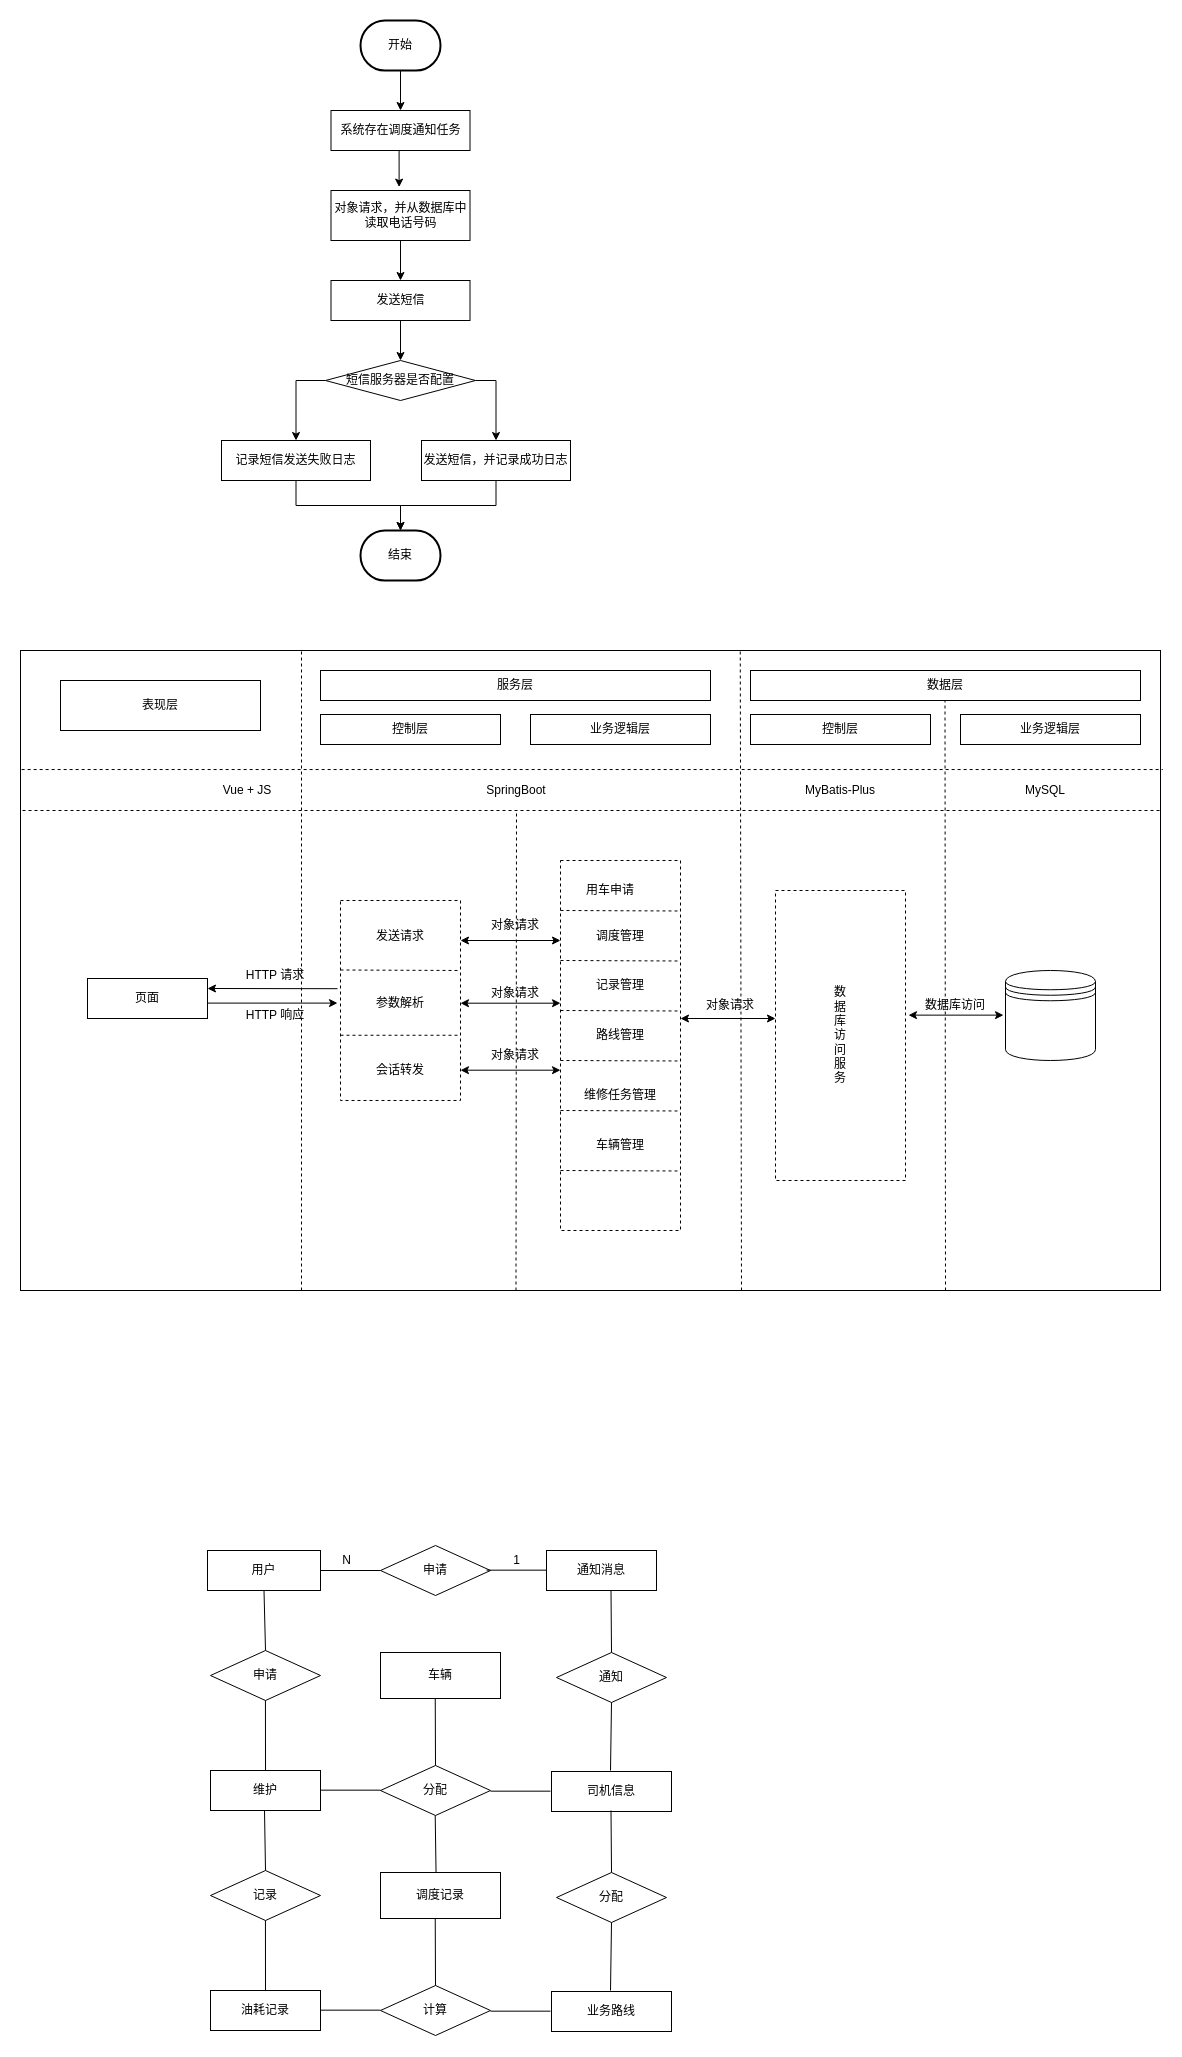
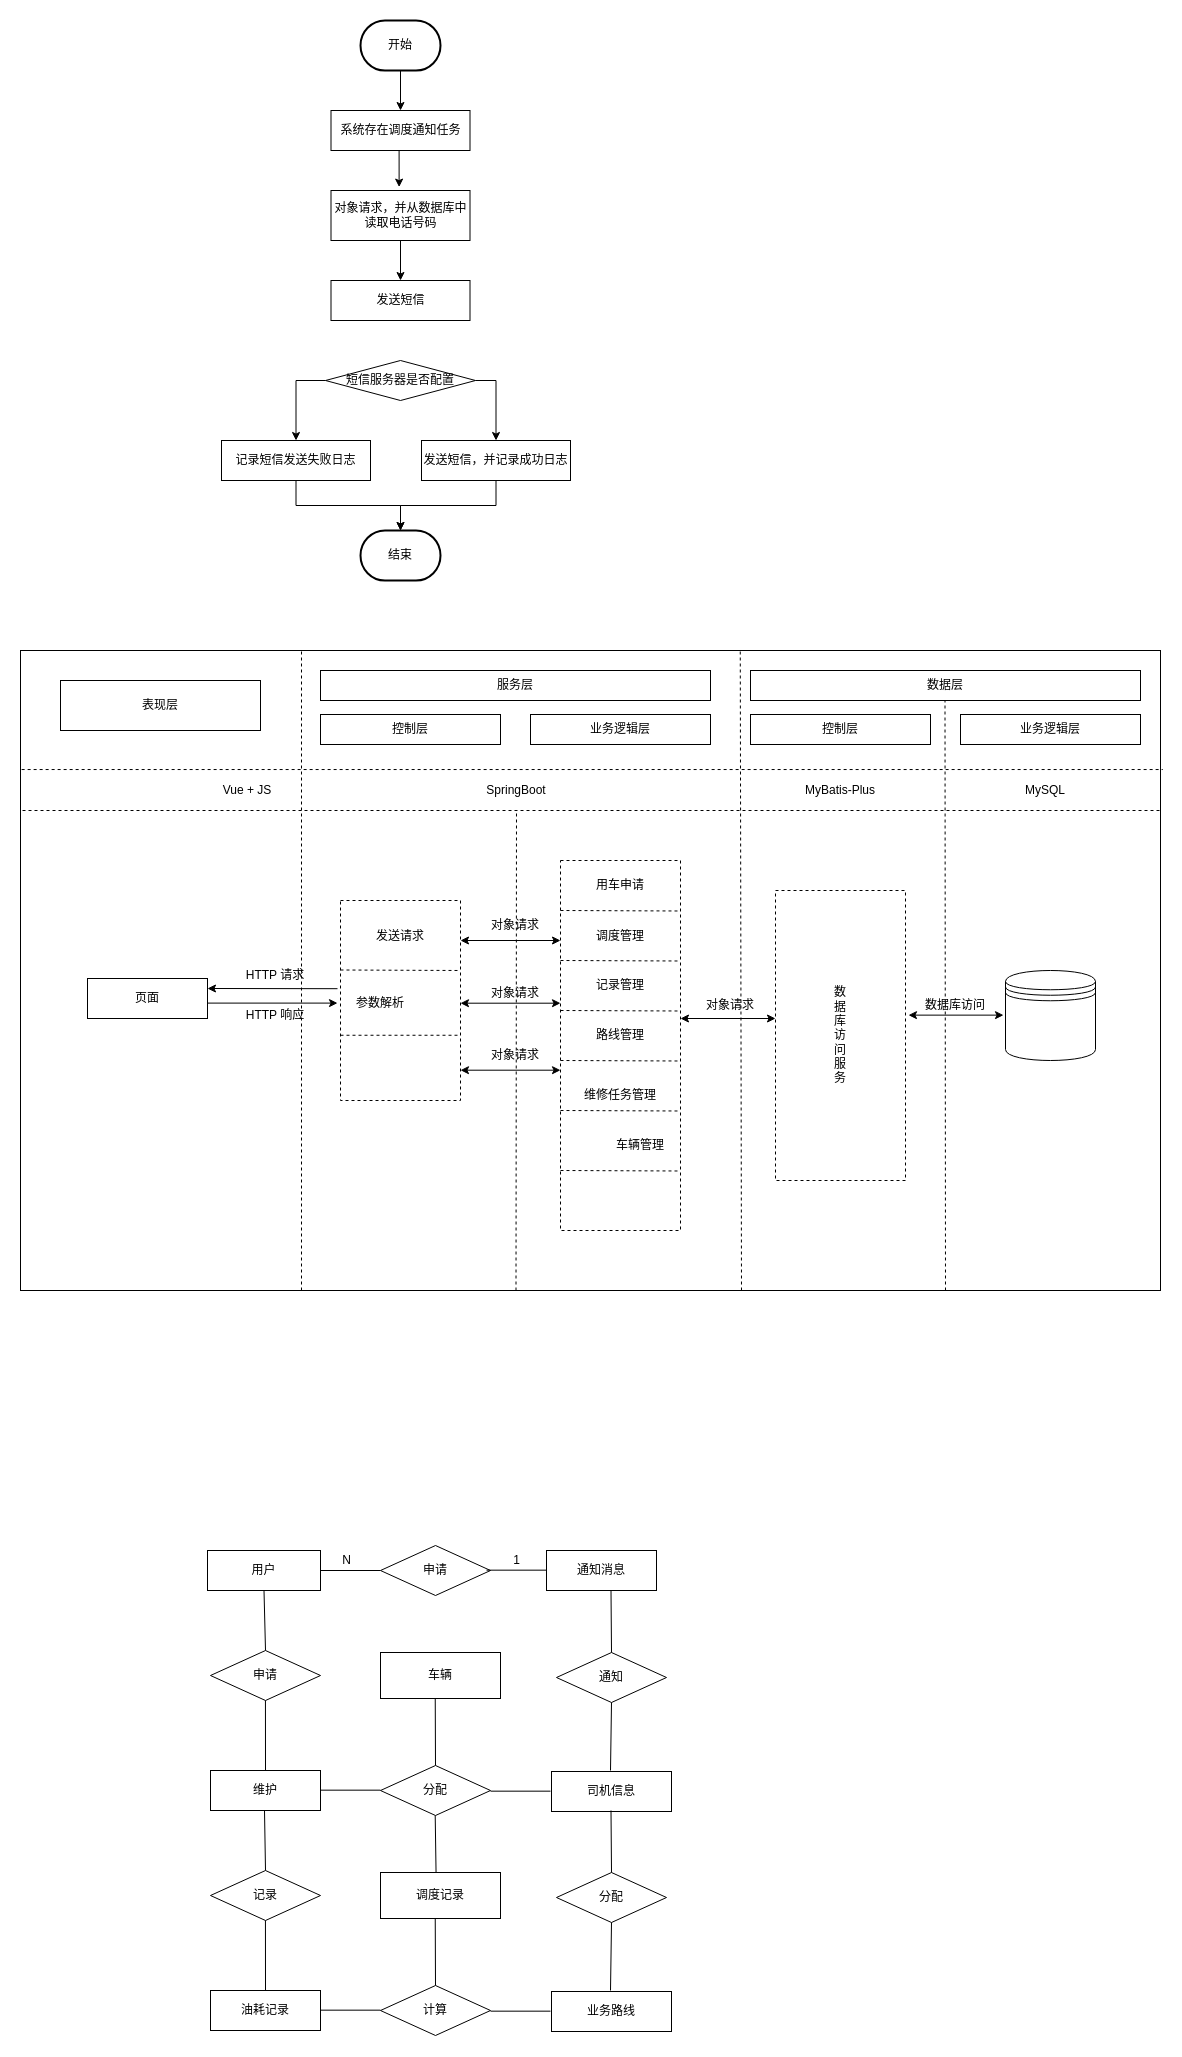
edge "发送短信" -> "短信服务器是否配置": removed
node "用车申请": moved (611, 891) -> (621, 886)
node "参数解析": moved (401, 1004) -> (381, 1004)
node "会话转发": removed
node "车辆管理": moved (621, 1146) -> (641, 1146)
